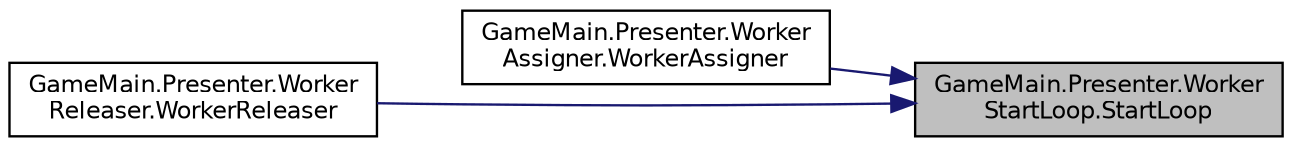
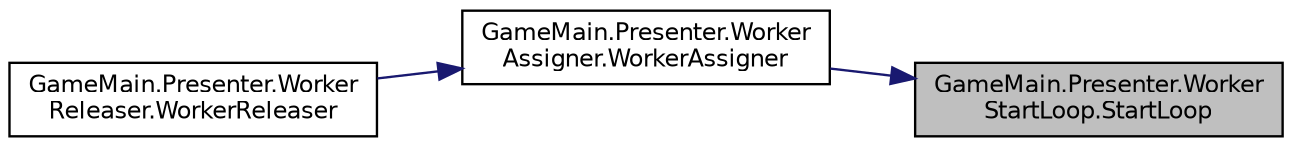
edge "GameMain.Presenter.Worker Releaser.WorkerReleaser" -> "GameMain.Presenter.Worker StartLoop.StartLoop": now "GameMain.Presenter.Worker Releaser.WorkerReleaser" -> "GameMain.Presenter.Worker Assigner.WorkerAssigner"
